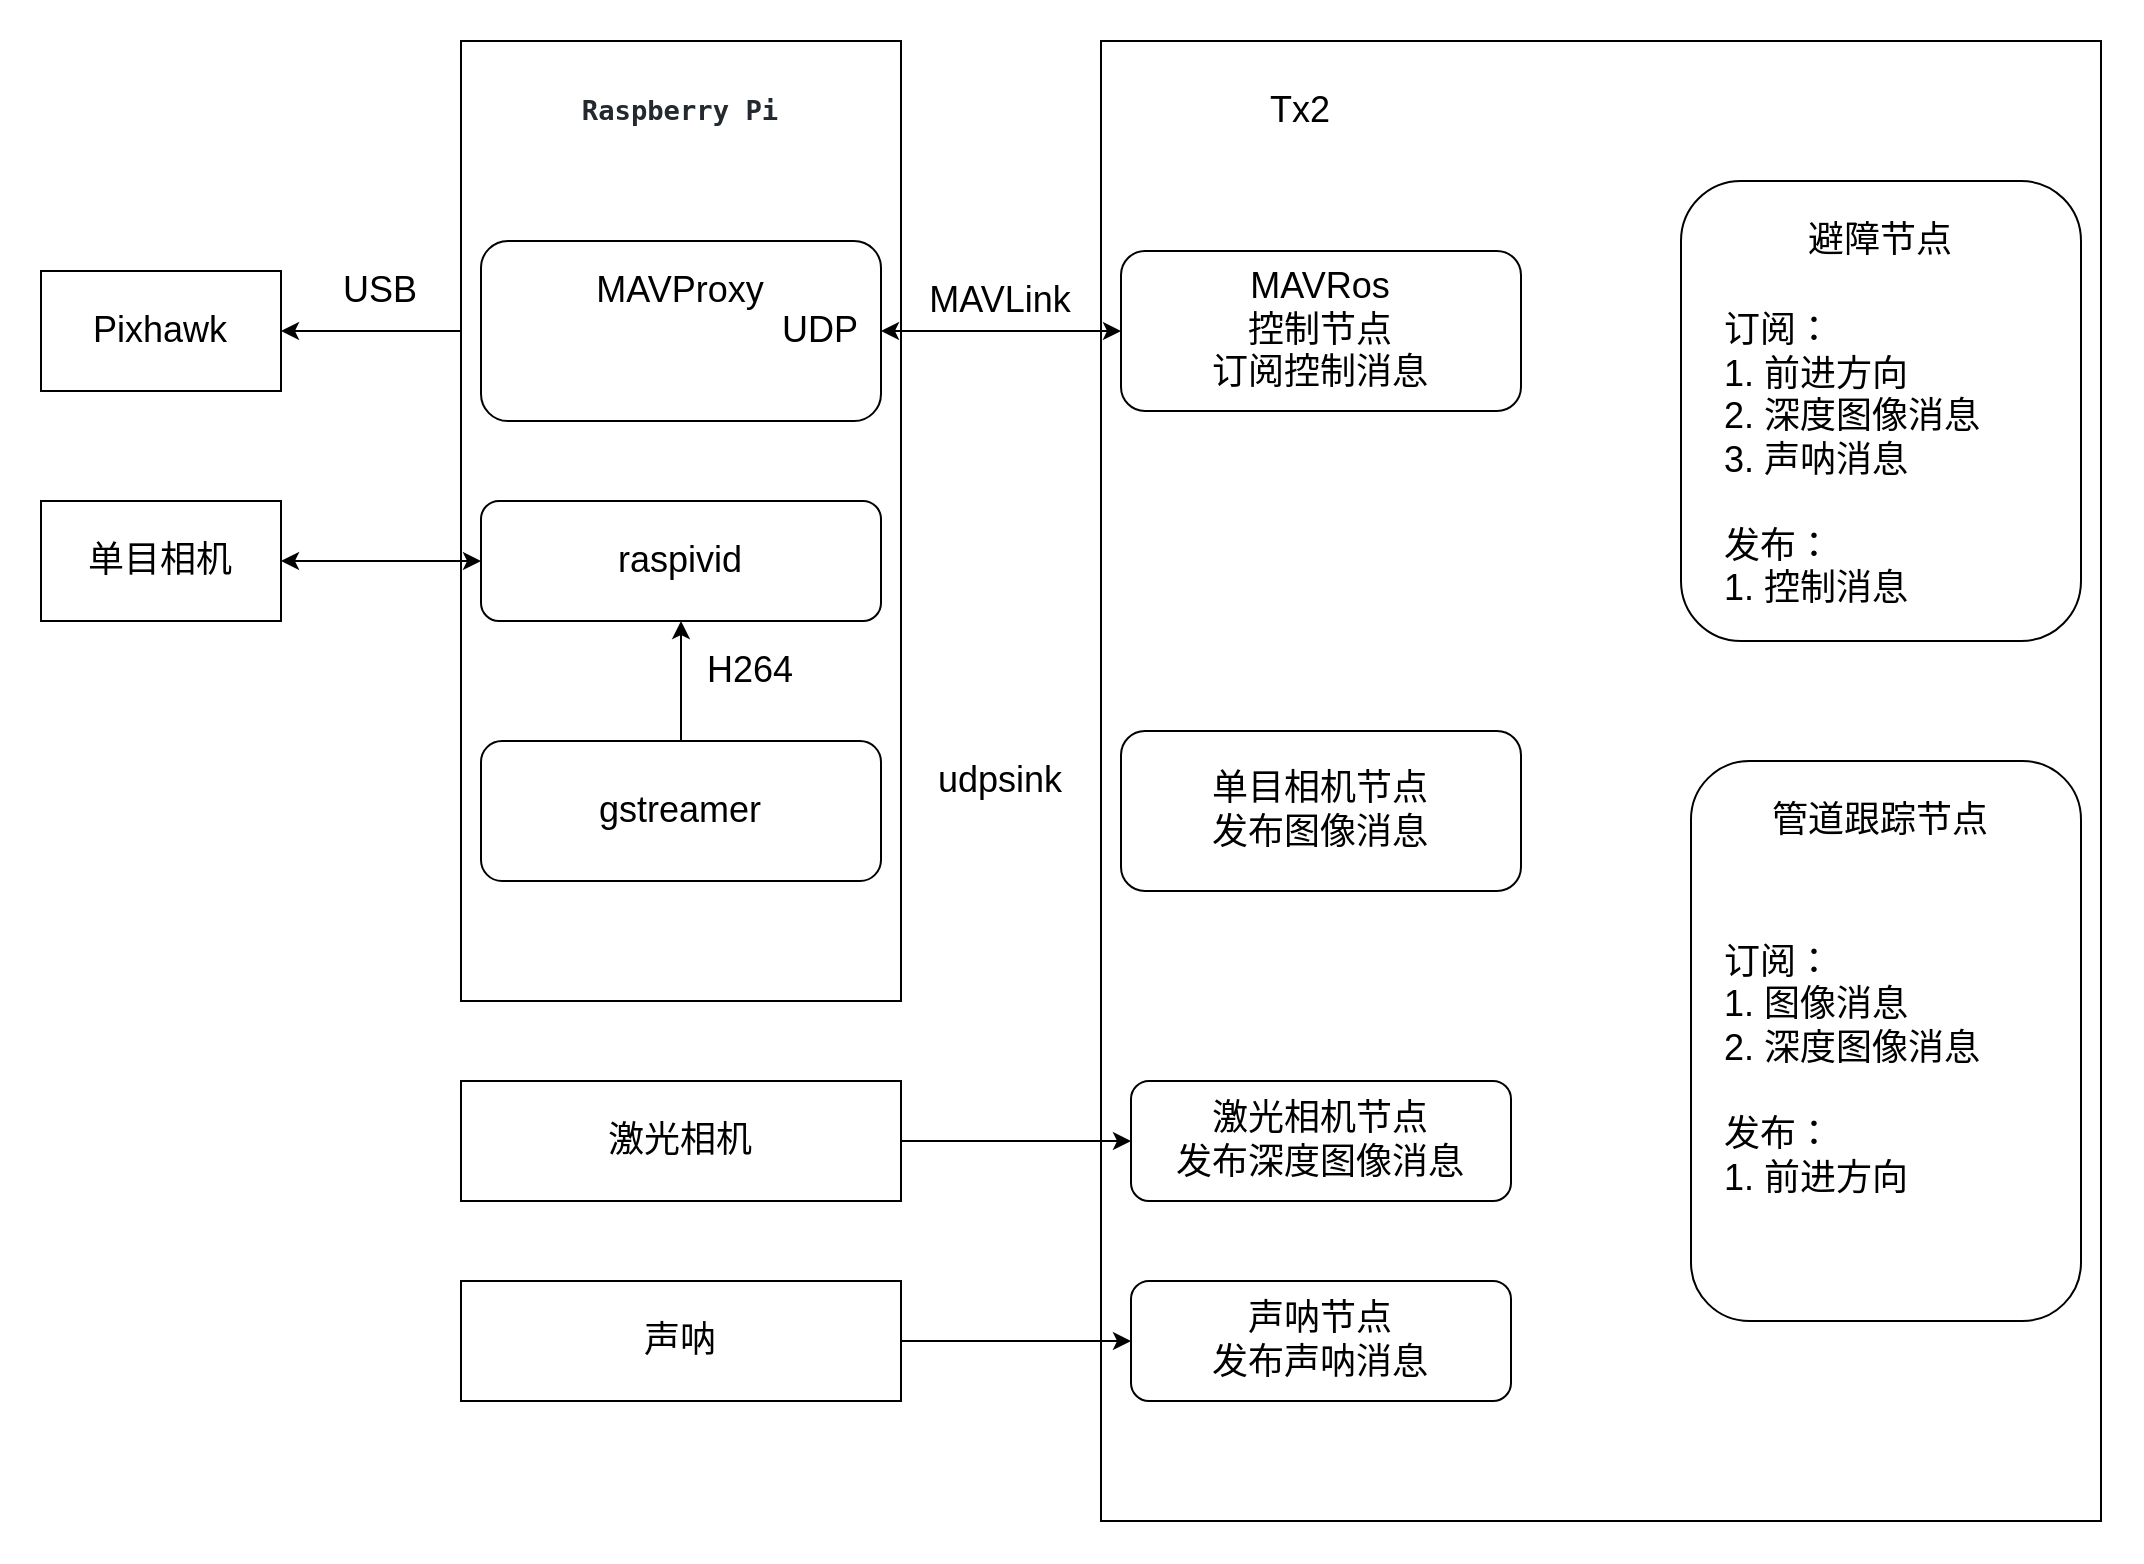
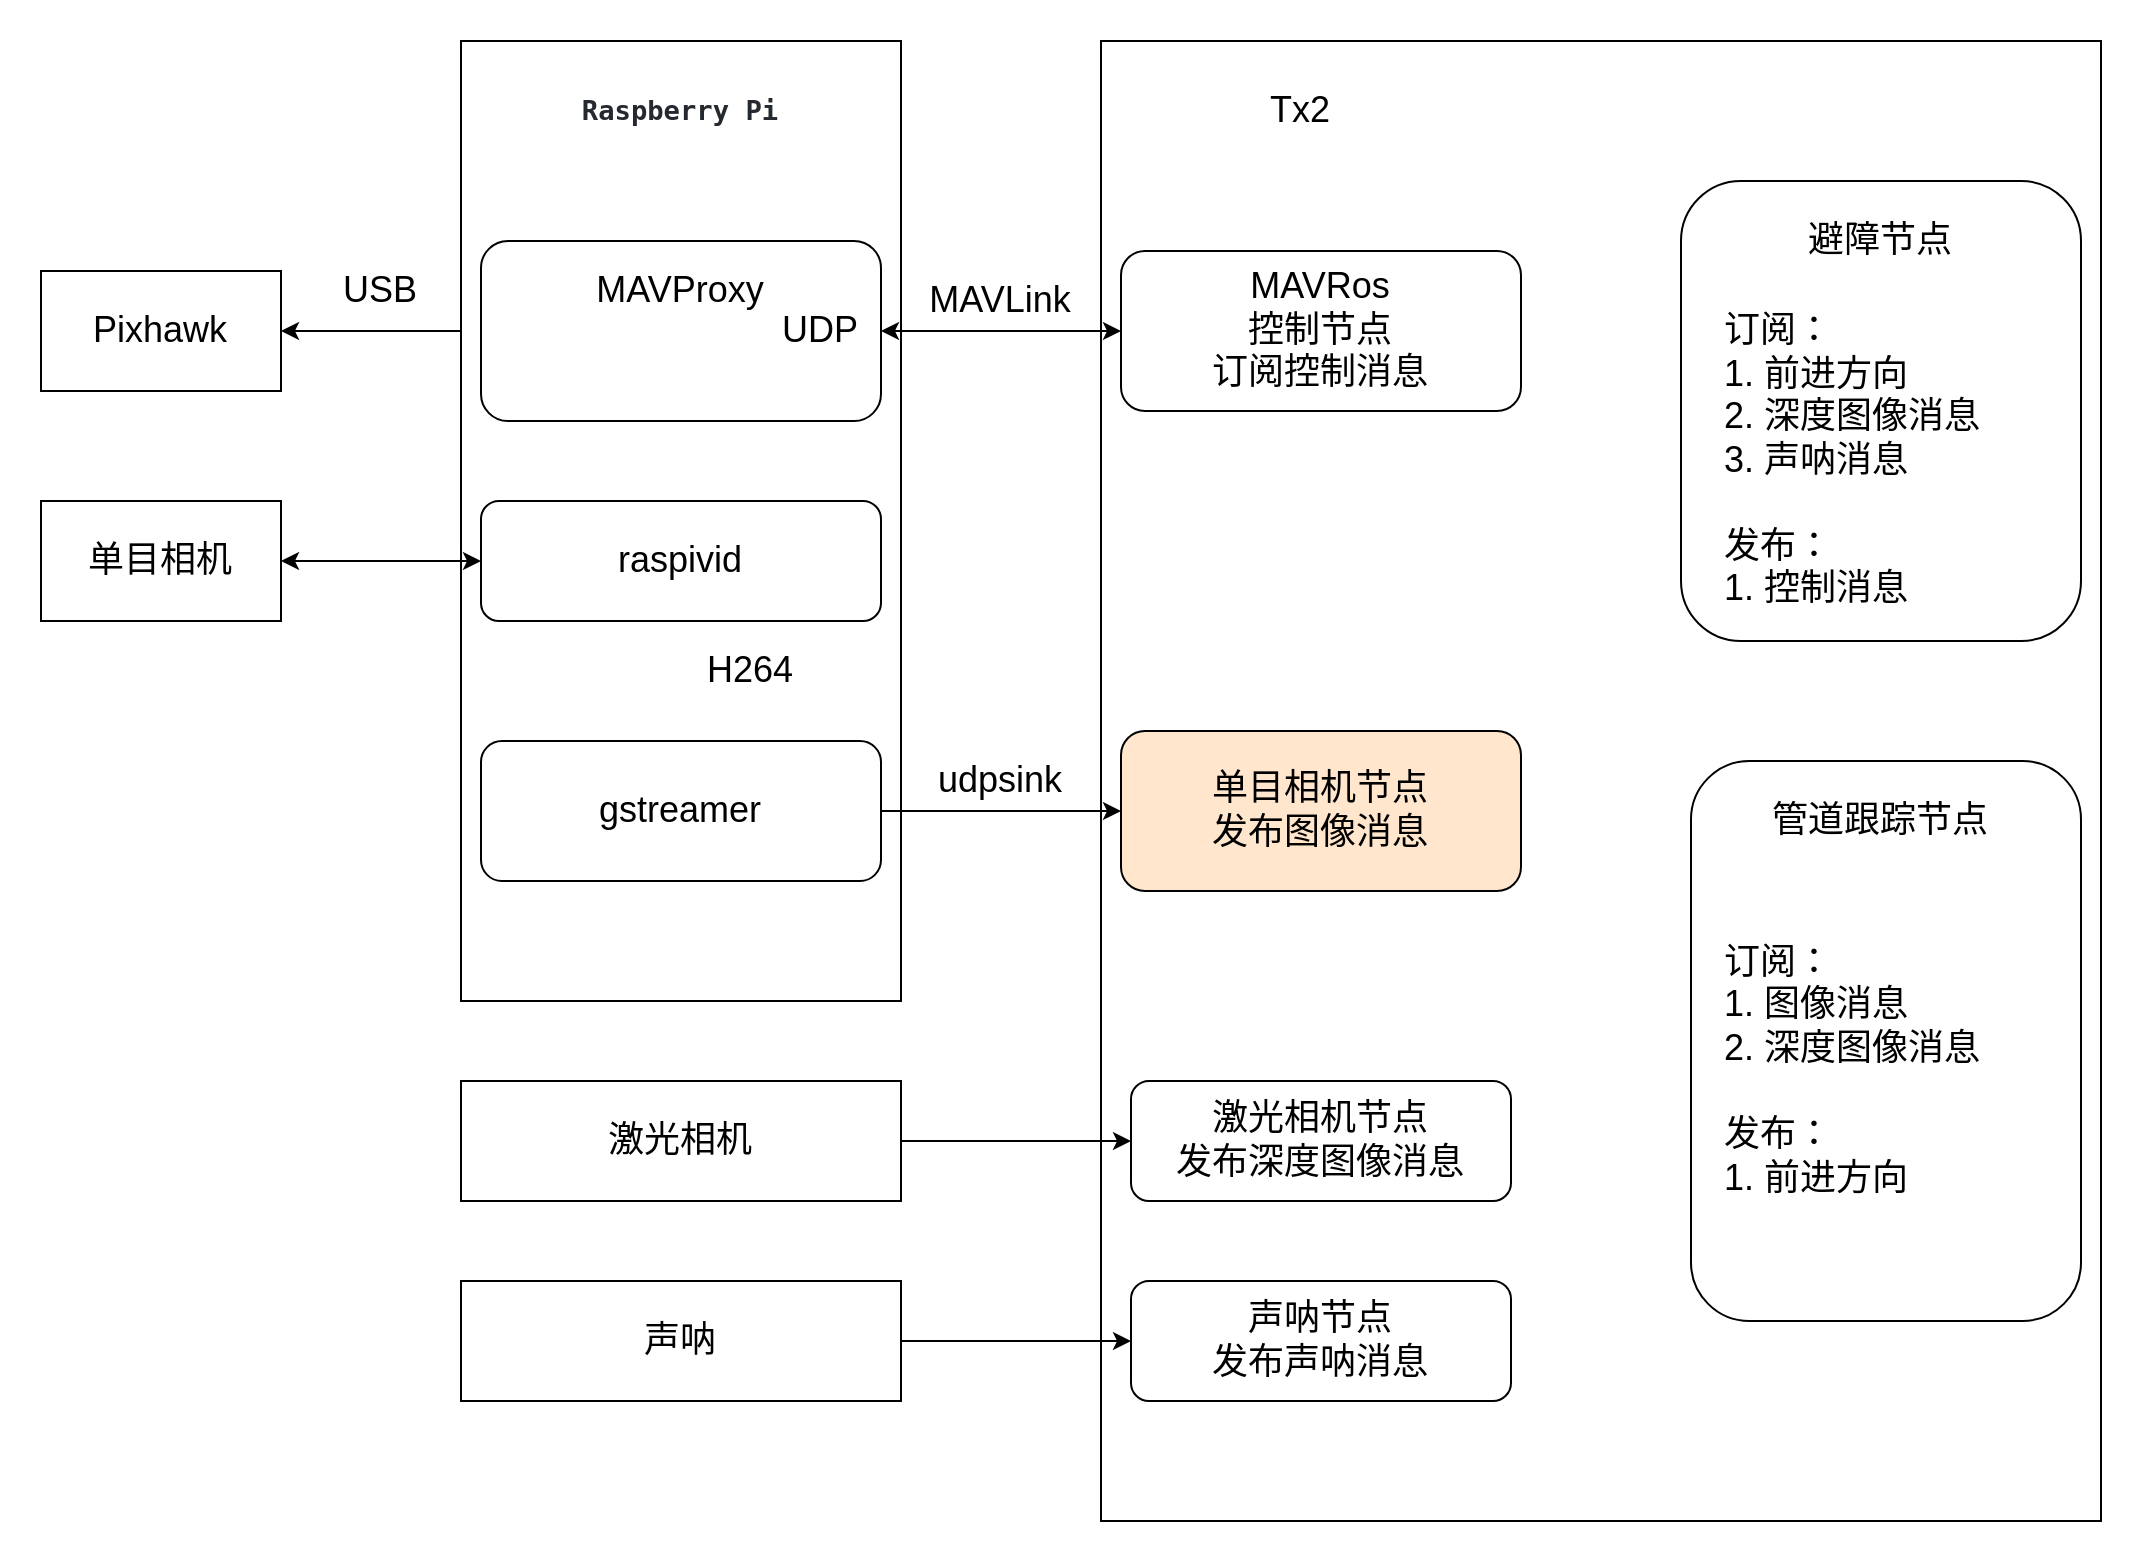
edge "gstreamer" -> "raspivid": now "gstreamer" -> "单目相机节点 发布图像消息"
node "单目相机节点 发布图像消息": fillcolor #ffffff -> #ffe6cc
